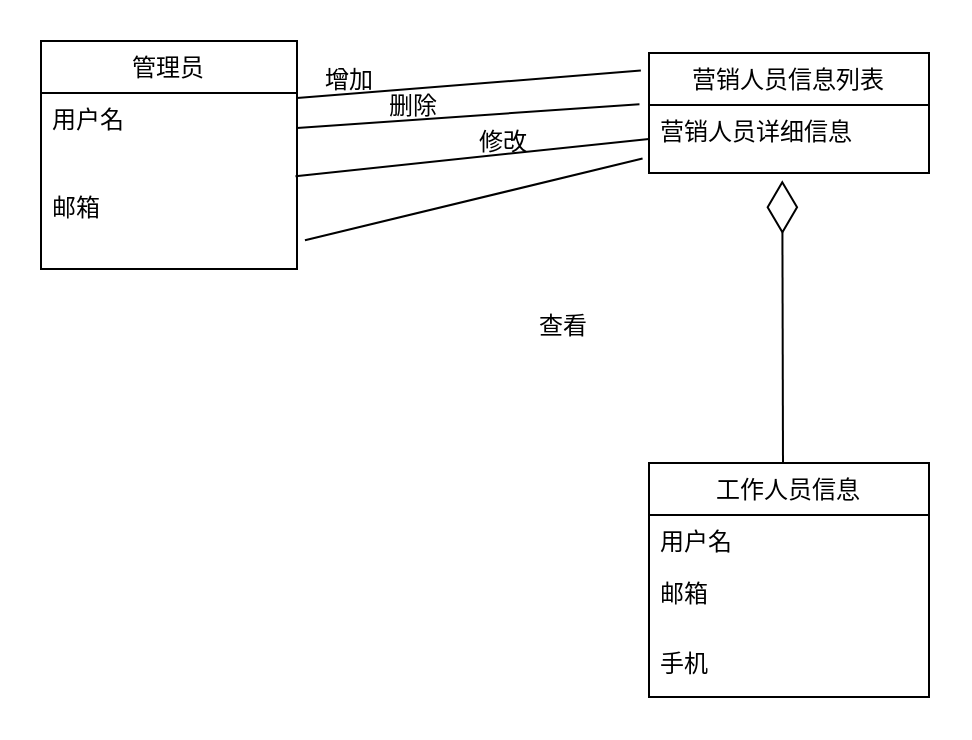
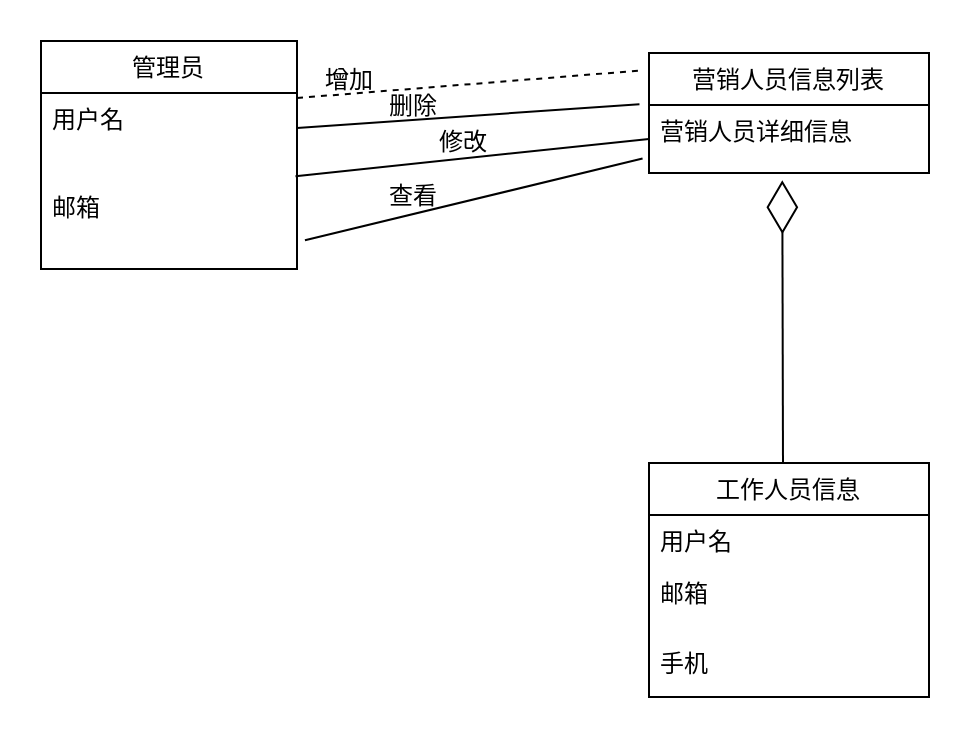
edge "营销人员信息列表" -- "管理员": style solid -> dashed
node "修改": moved (503, 143) -> (463, 143)
node "查看": moved (563, 327) -> (413, 197)
